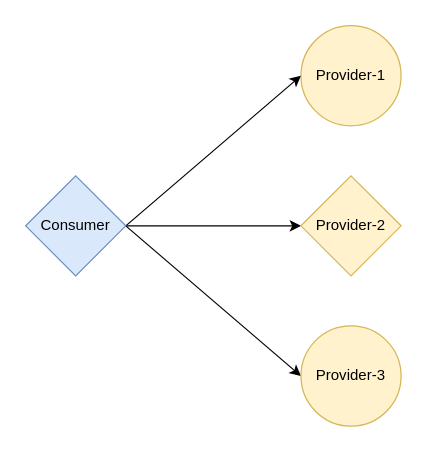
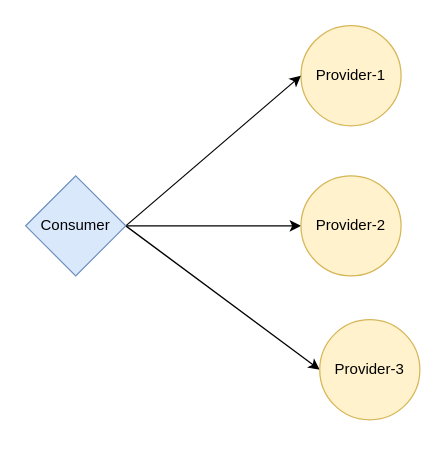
node "Provider-2": shape diamond -> ellipse
node "Provider-3": moved (351, 376) -> (369, 369)
